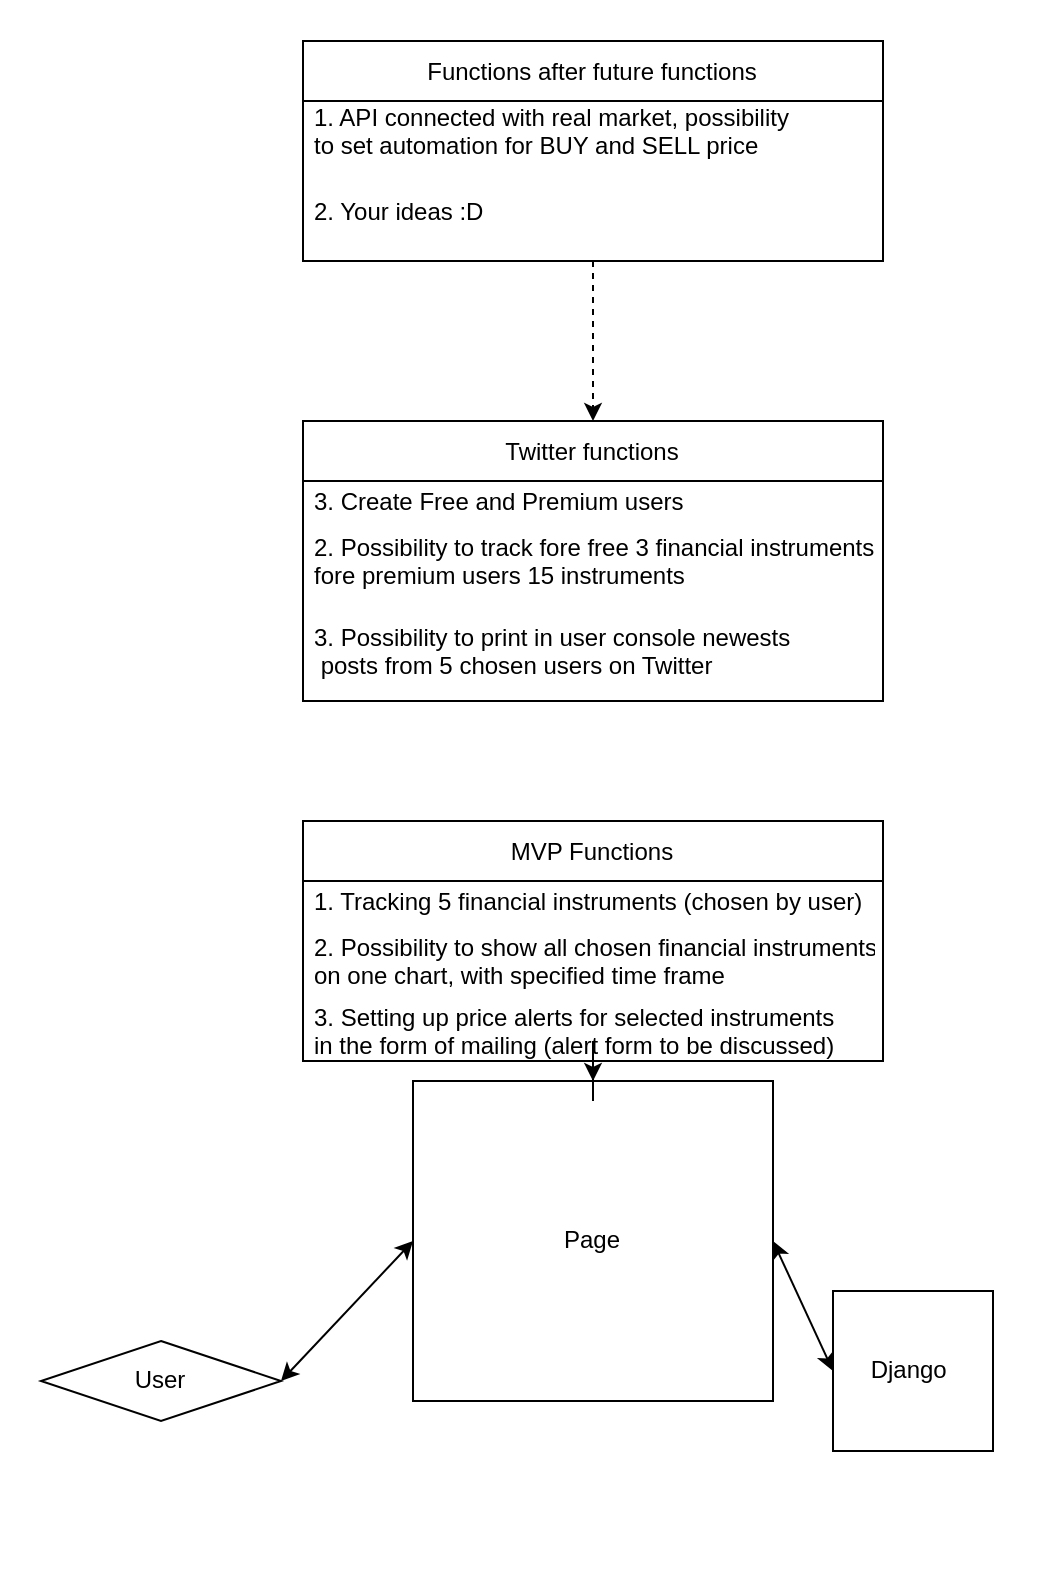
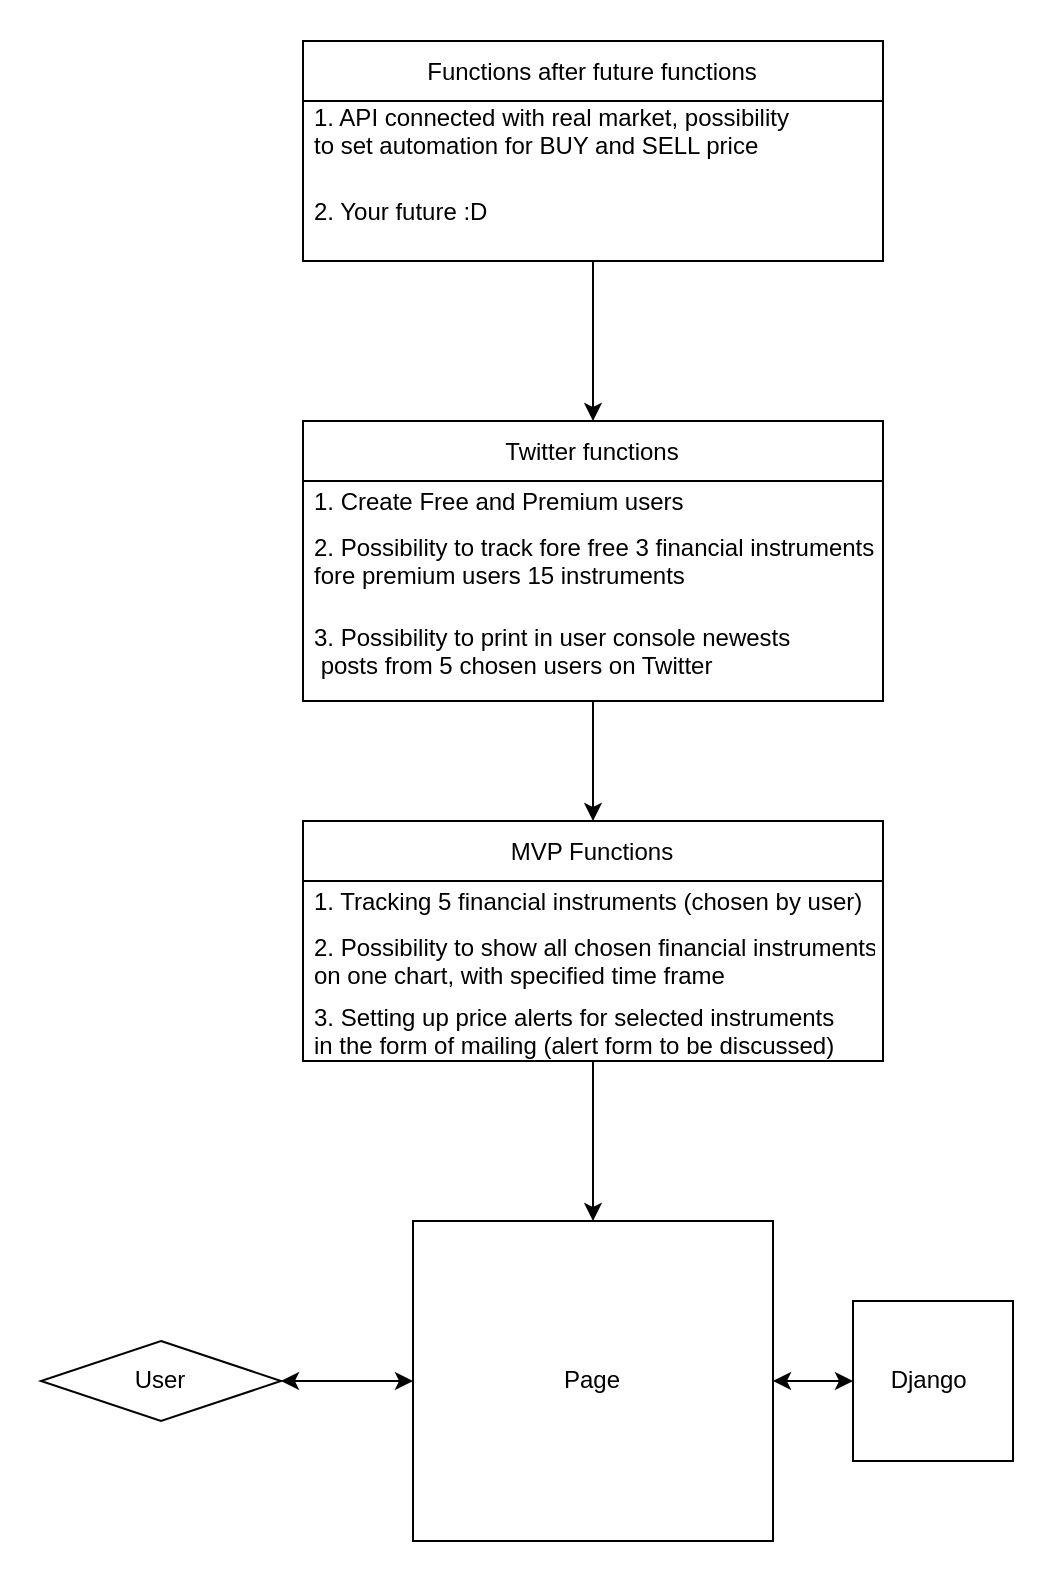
node "2. Your ideas :D": label "2. Your ideas :D" -> "2. Your future :D"
edge "Functions after future functions" -> "Twitter functions": style dashed -> solid
node "3. Create Free and Premium users": label "3. Create Free and Premium users" -> "1. Create Free and Premium users"
edge "Twitter functions" -> "MVP Functions": added
node "Page": moved (593, 1241) -> (593, 1381)
node "Django": moved (913, 1371) -> (933, 1381)
